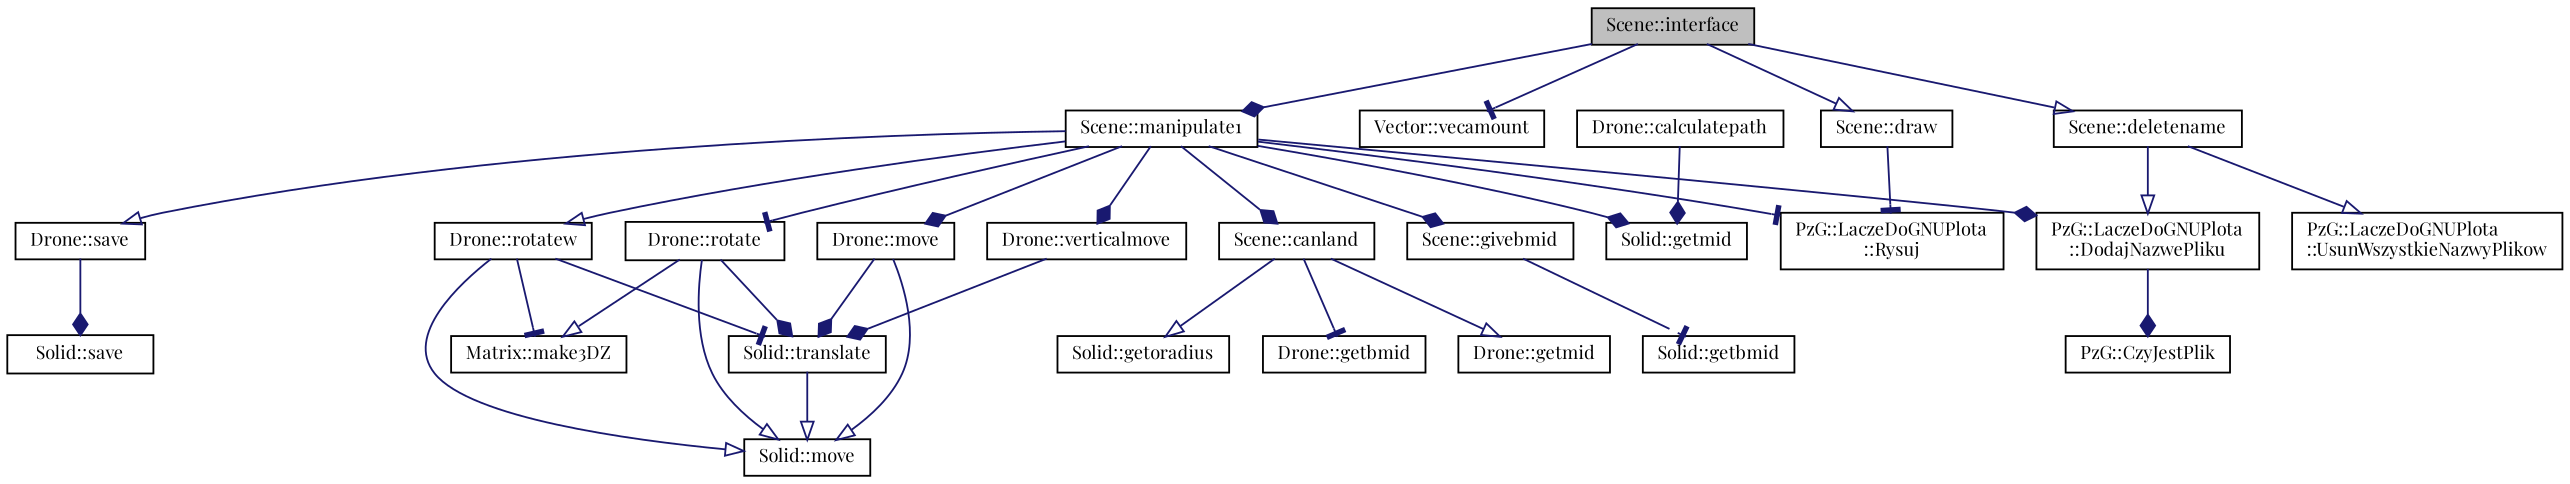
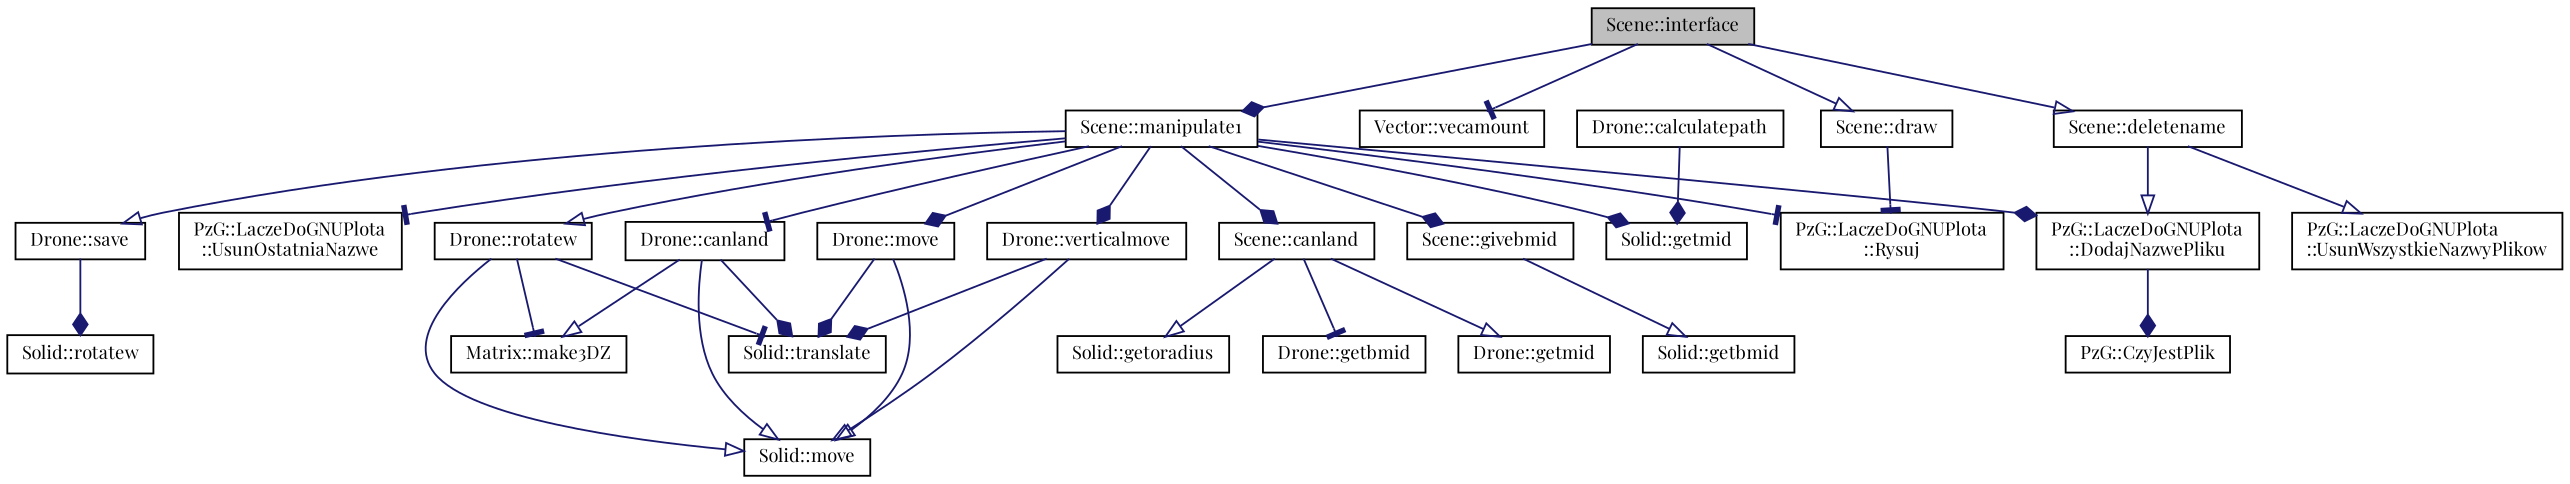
node "PzG::LaczeDoGNUPlota ::UsunOstatniaNazwe": added
node "Drone::rotate": label "Drone::rotate" -> "Drone::canland"
edge "Scene::givebmid" -> "Solid::getbmid": arrowhead tee -> onormal
node "Solid::save": label "Solid::save" -> "Solid::rotatew"
edge "Solid::translate" -> "Solid::move": now "Drone::verticalmove" -> "Solid::move"
